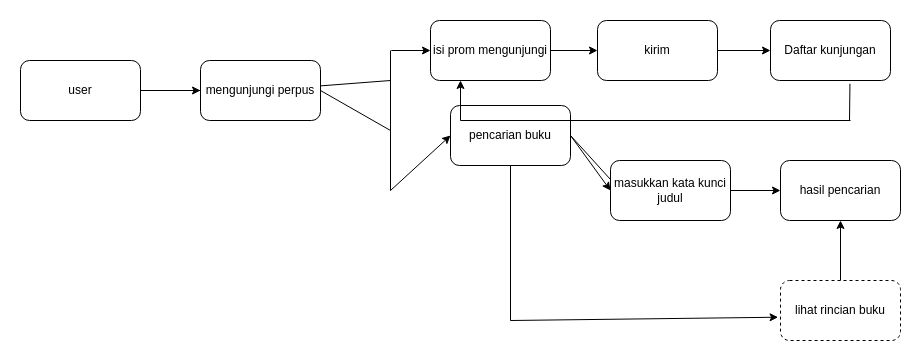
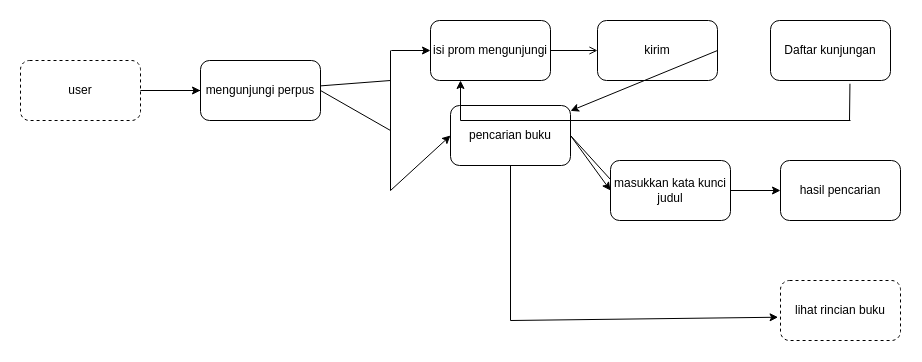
edge "isi prom mengunjungi" -> "kirim": arrowhead classic -> open
edge "kirim" -> "Daftar kunjungan": now "kirim" -> "pencarian buku"
node "user": style solid -> dashed
edge "lihat rincian buku" -> "hasil pencarian": removed
